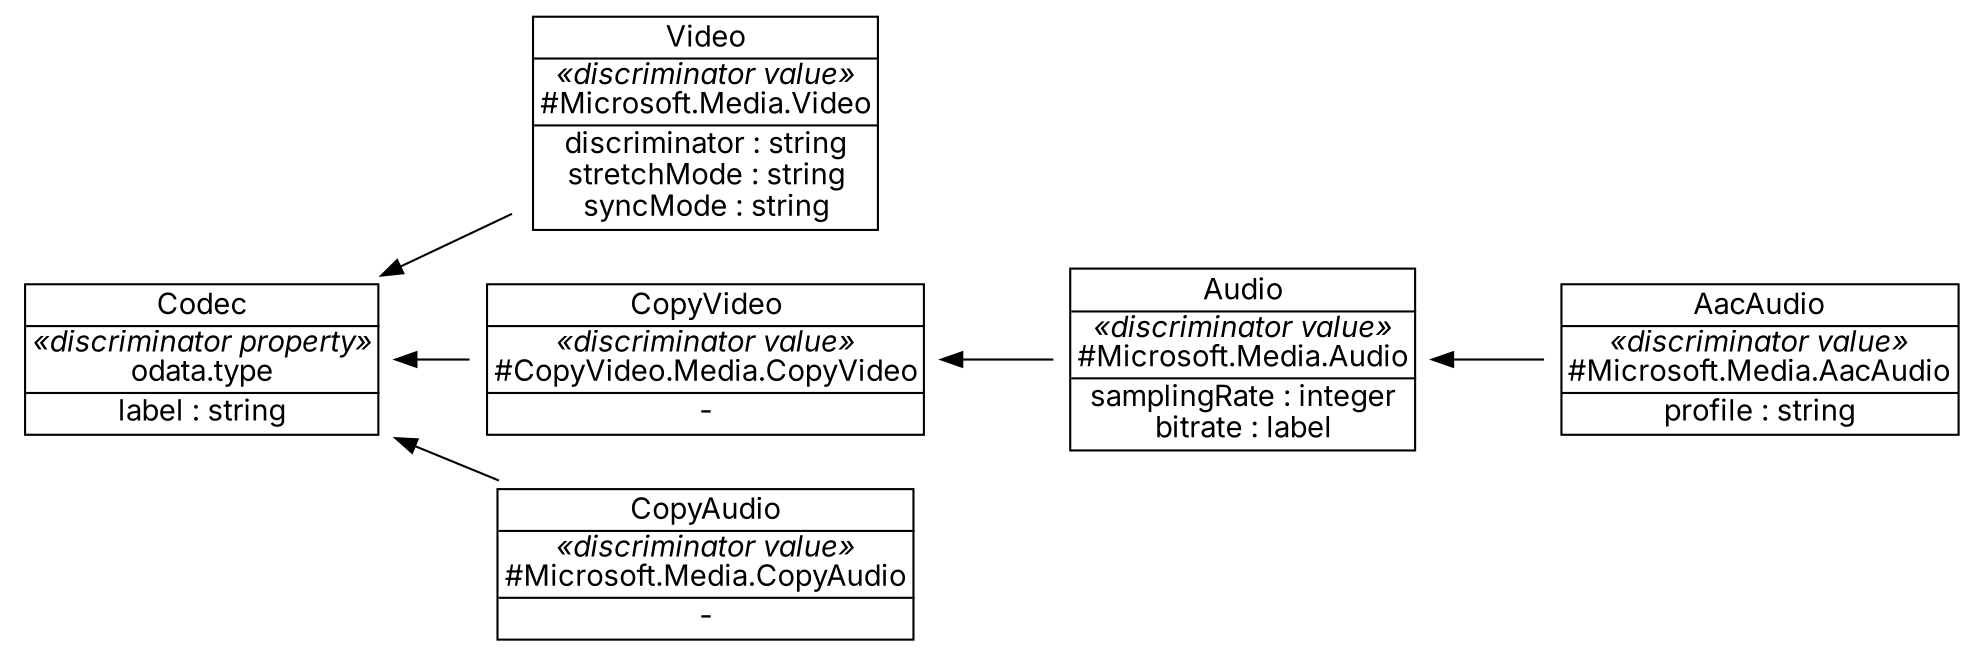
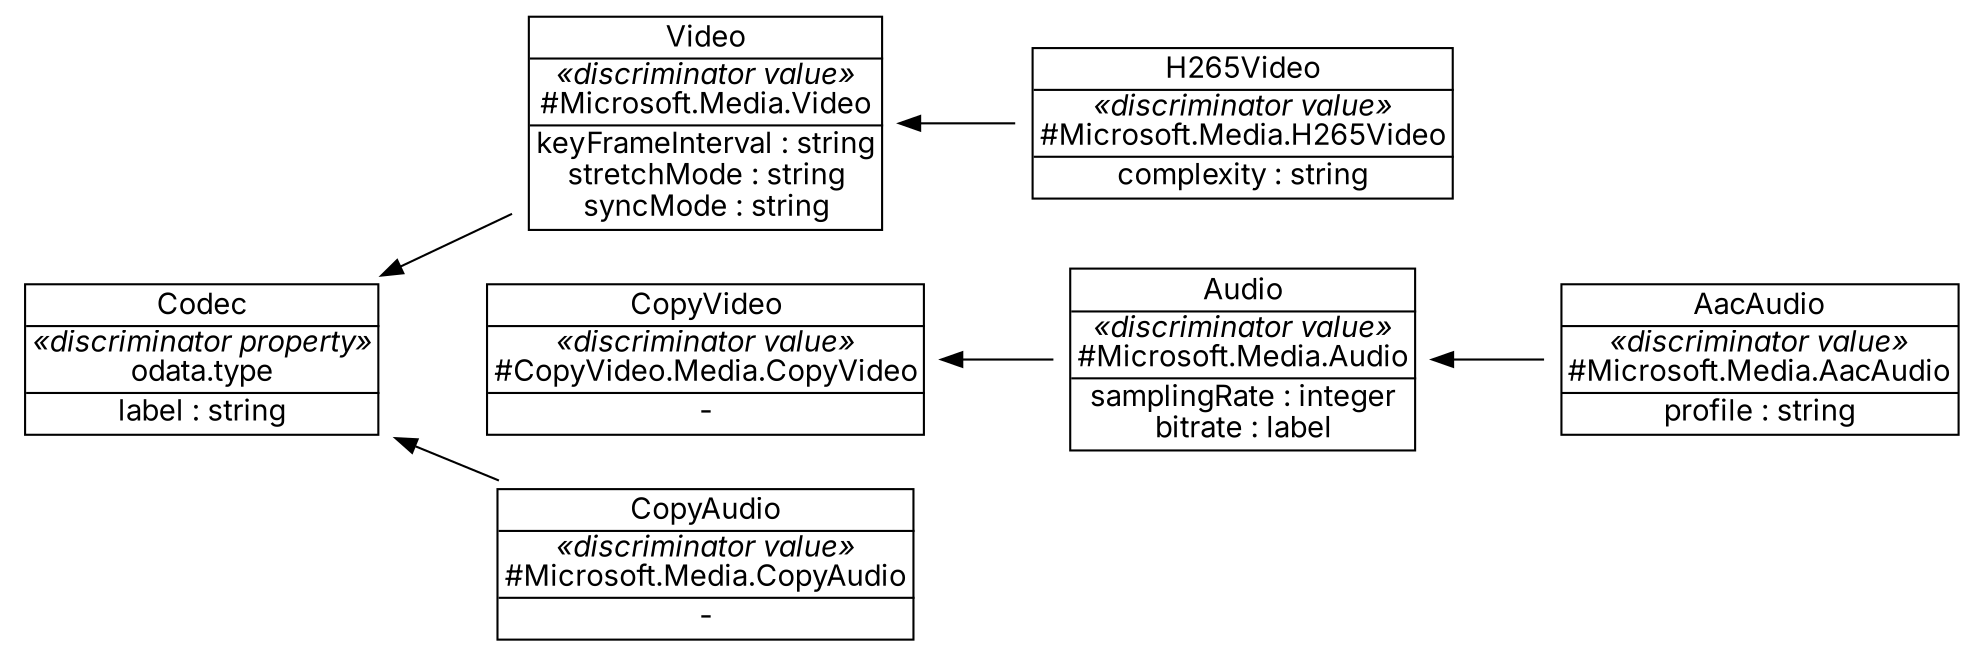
node "H265Video": added
node "Video": text "discriminator : string" -> "keyFrameInterval : string"
edge "CopyVideo" -> "Codec": removed
